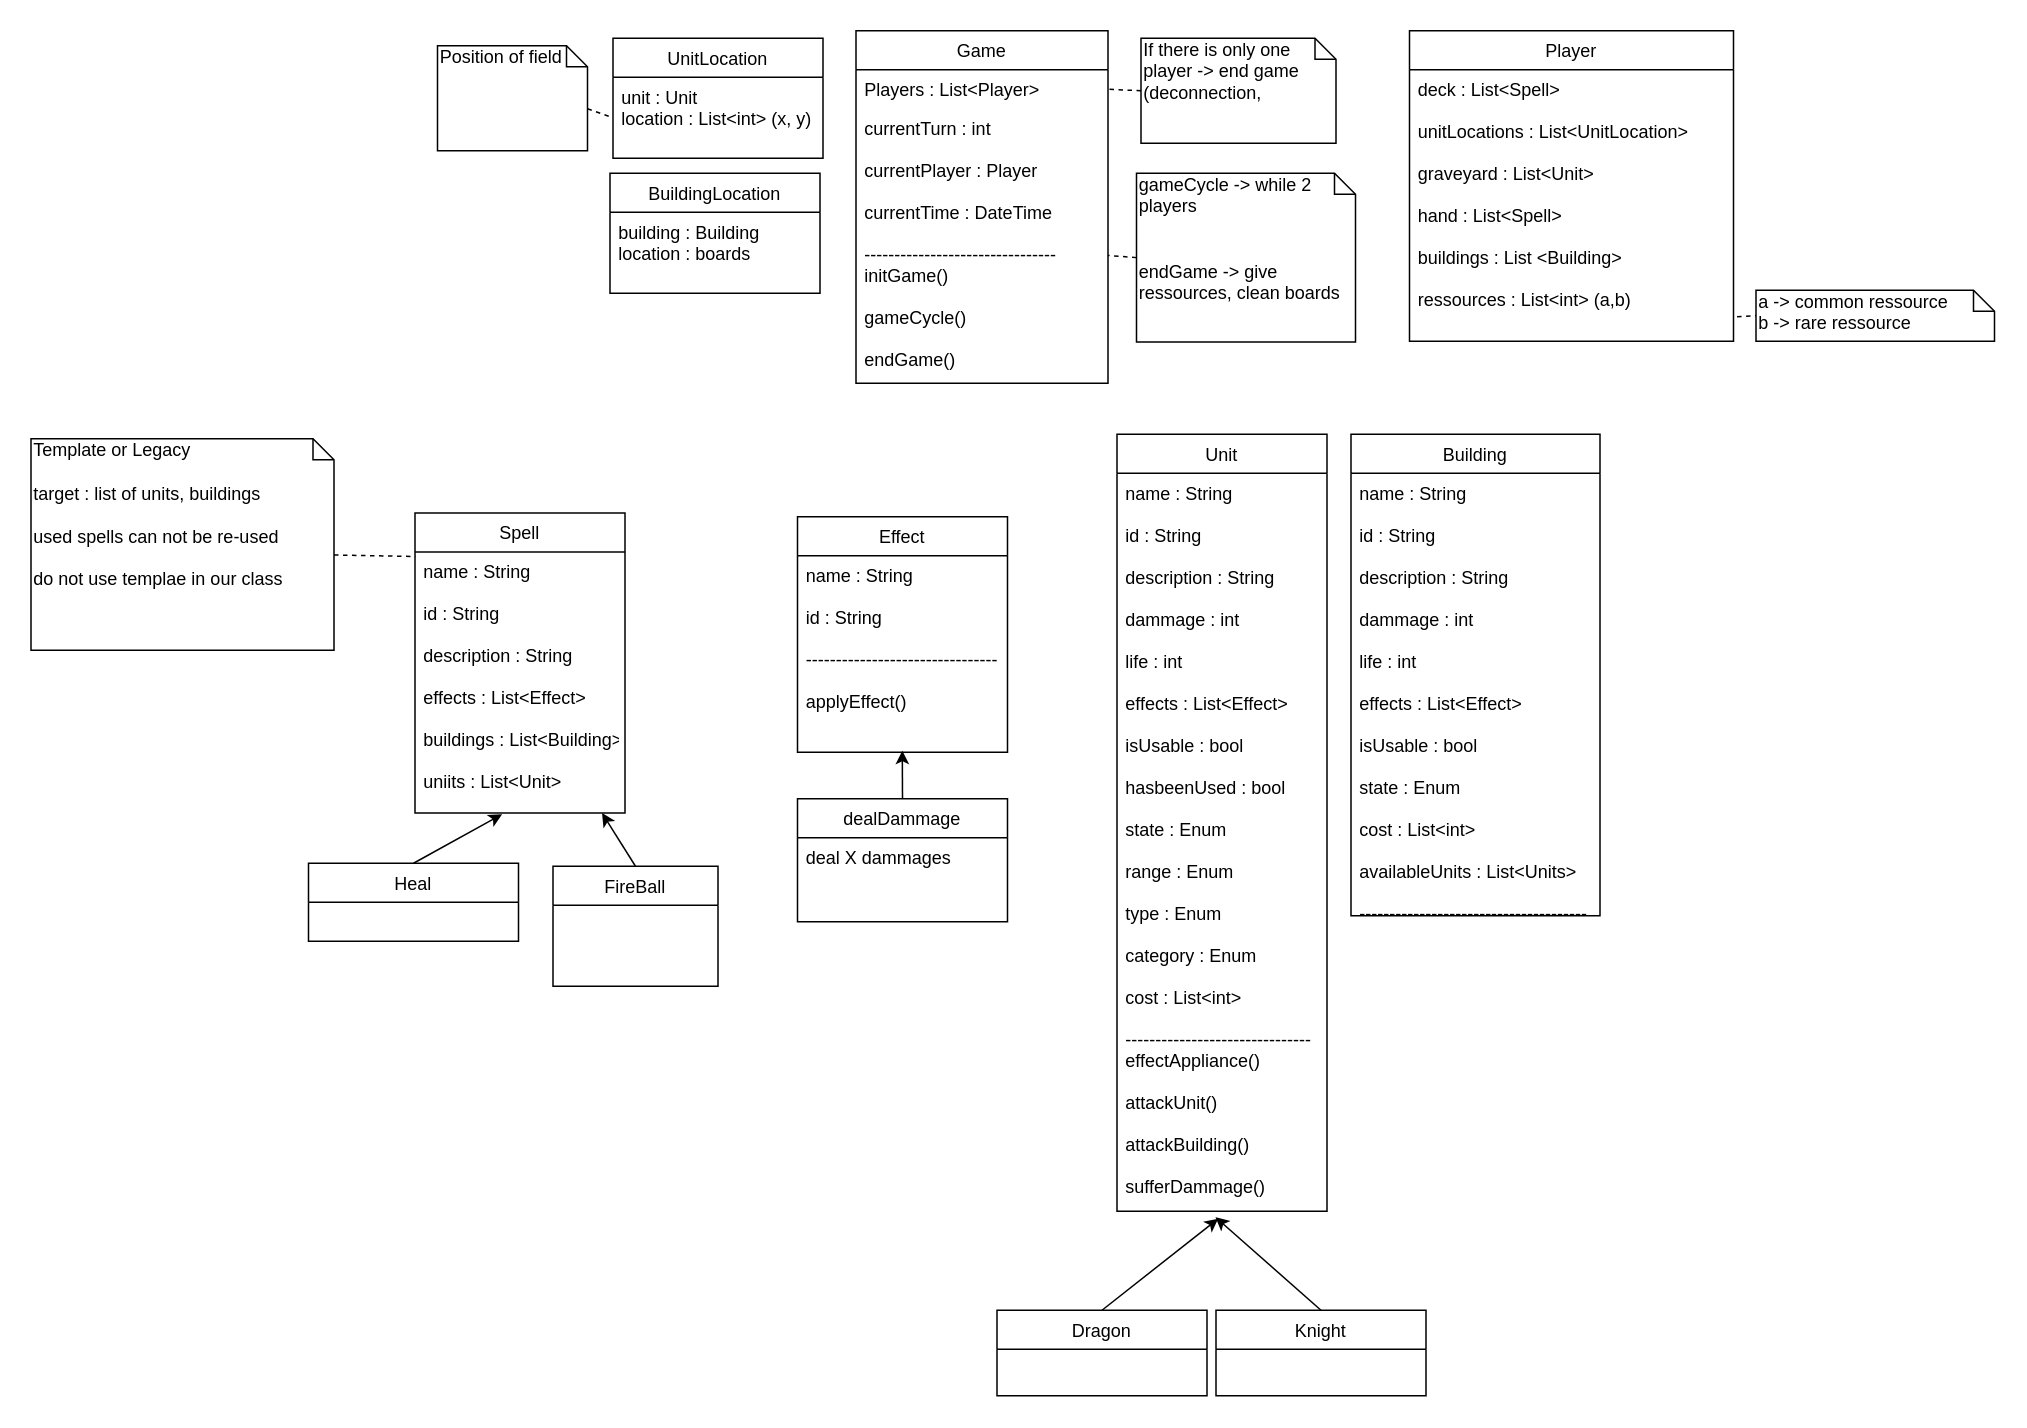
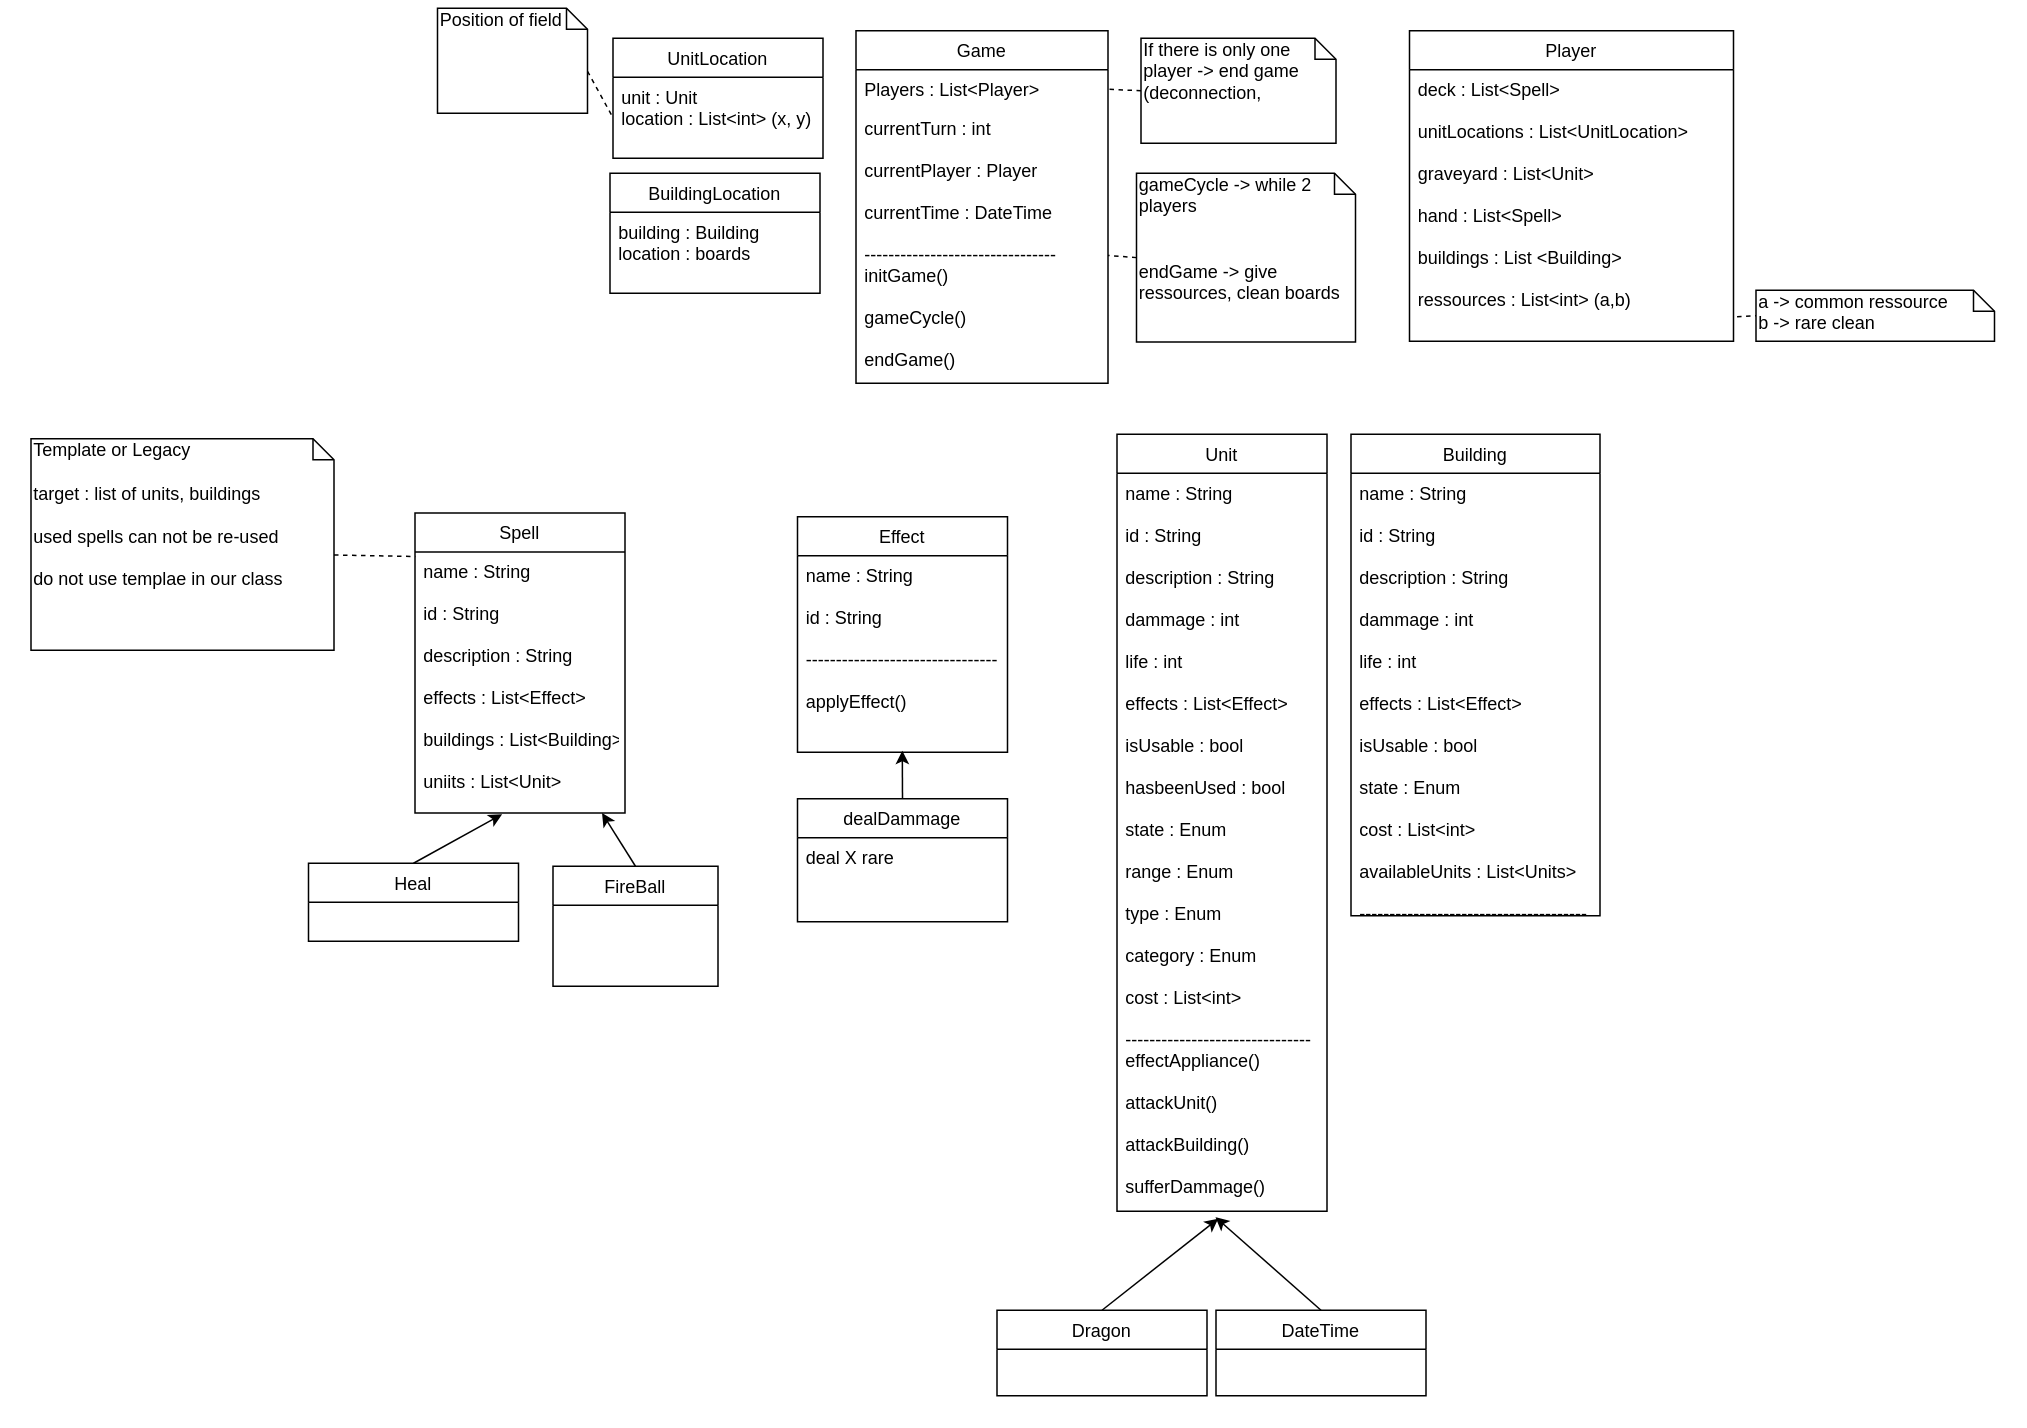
node "Position of field": moved (512, 98) -> (512, 61)
node "a -> common ressource b -> rare ressource": label "a -> common ressource b -> rare ressource" -> "a -> common ressource b -> rare clean"
node "deal X dammages": label "deal X dammages" -> "deal X rare"
node "Knight": label "Knight" -> "DateTime"
